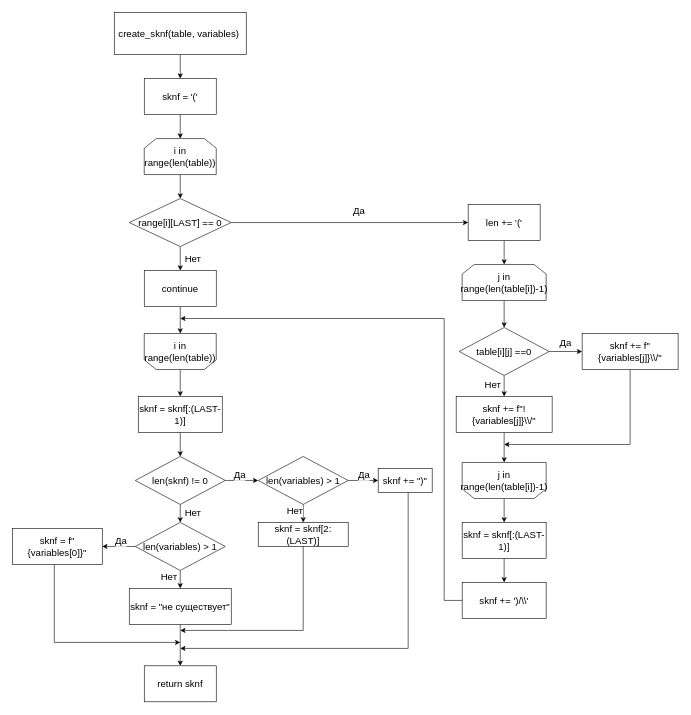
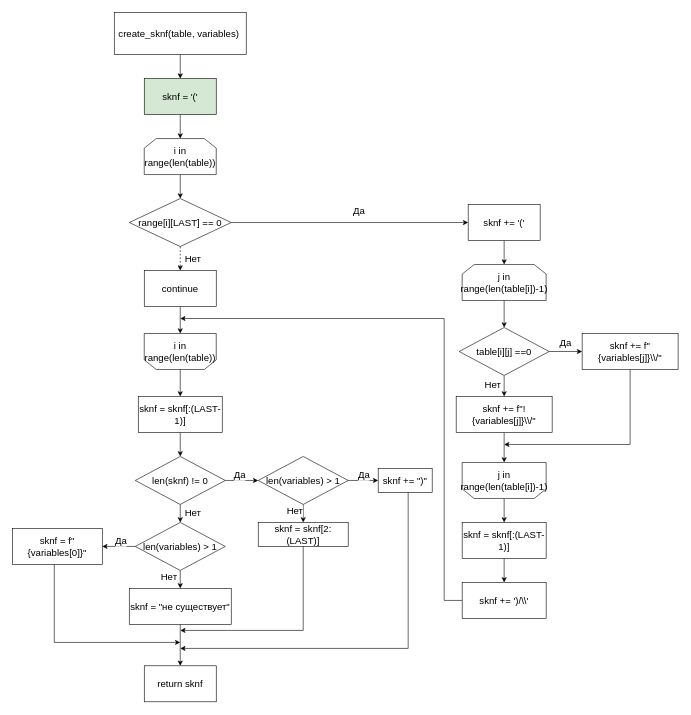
node "sknf = '('": fillcolor #ffffff -> #d5e8d4
node "len += '('": label "len += '('" -> "sknf += '('"
edge "range[i][LAST] == 0" -> "continue": style solid -> dashed
